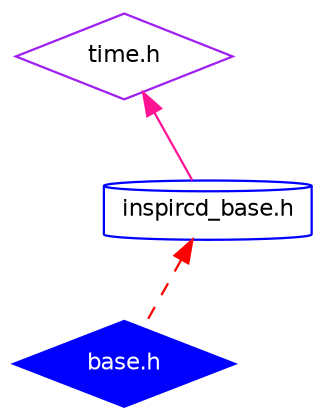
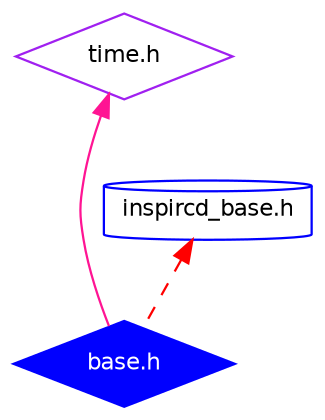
edge "inspircd_base.h" -> "time.h": now "base.h" -> "time.h"
